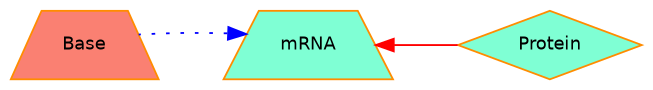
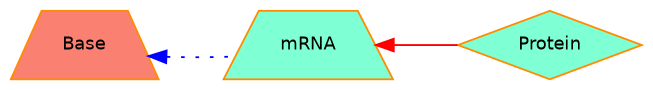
edge "Base" -> "mRNA": reversed
